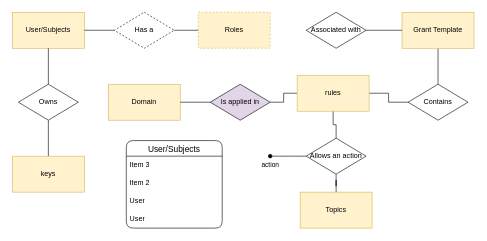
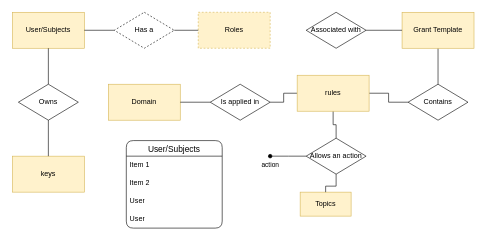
node "Is applied in": fillcolor #e1d5e7 -> #ffffff
node "Item 3": label "Item 3" -> "Item 1"
node "Topics": size 72x36 -> 51x24
